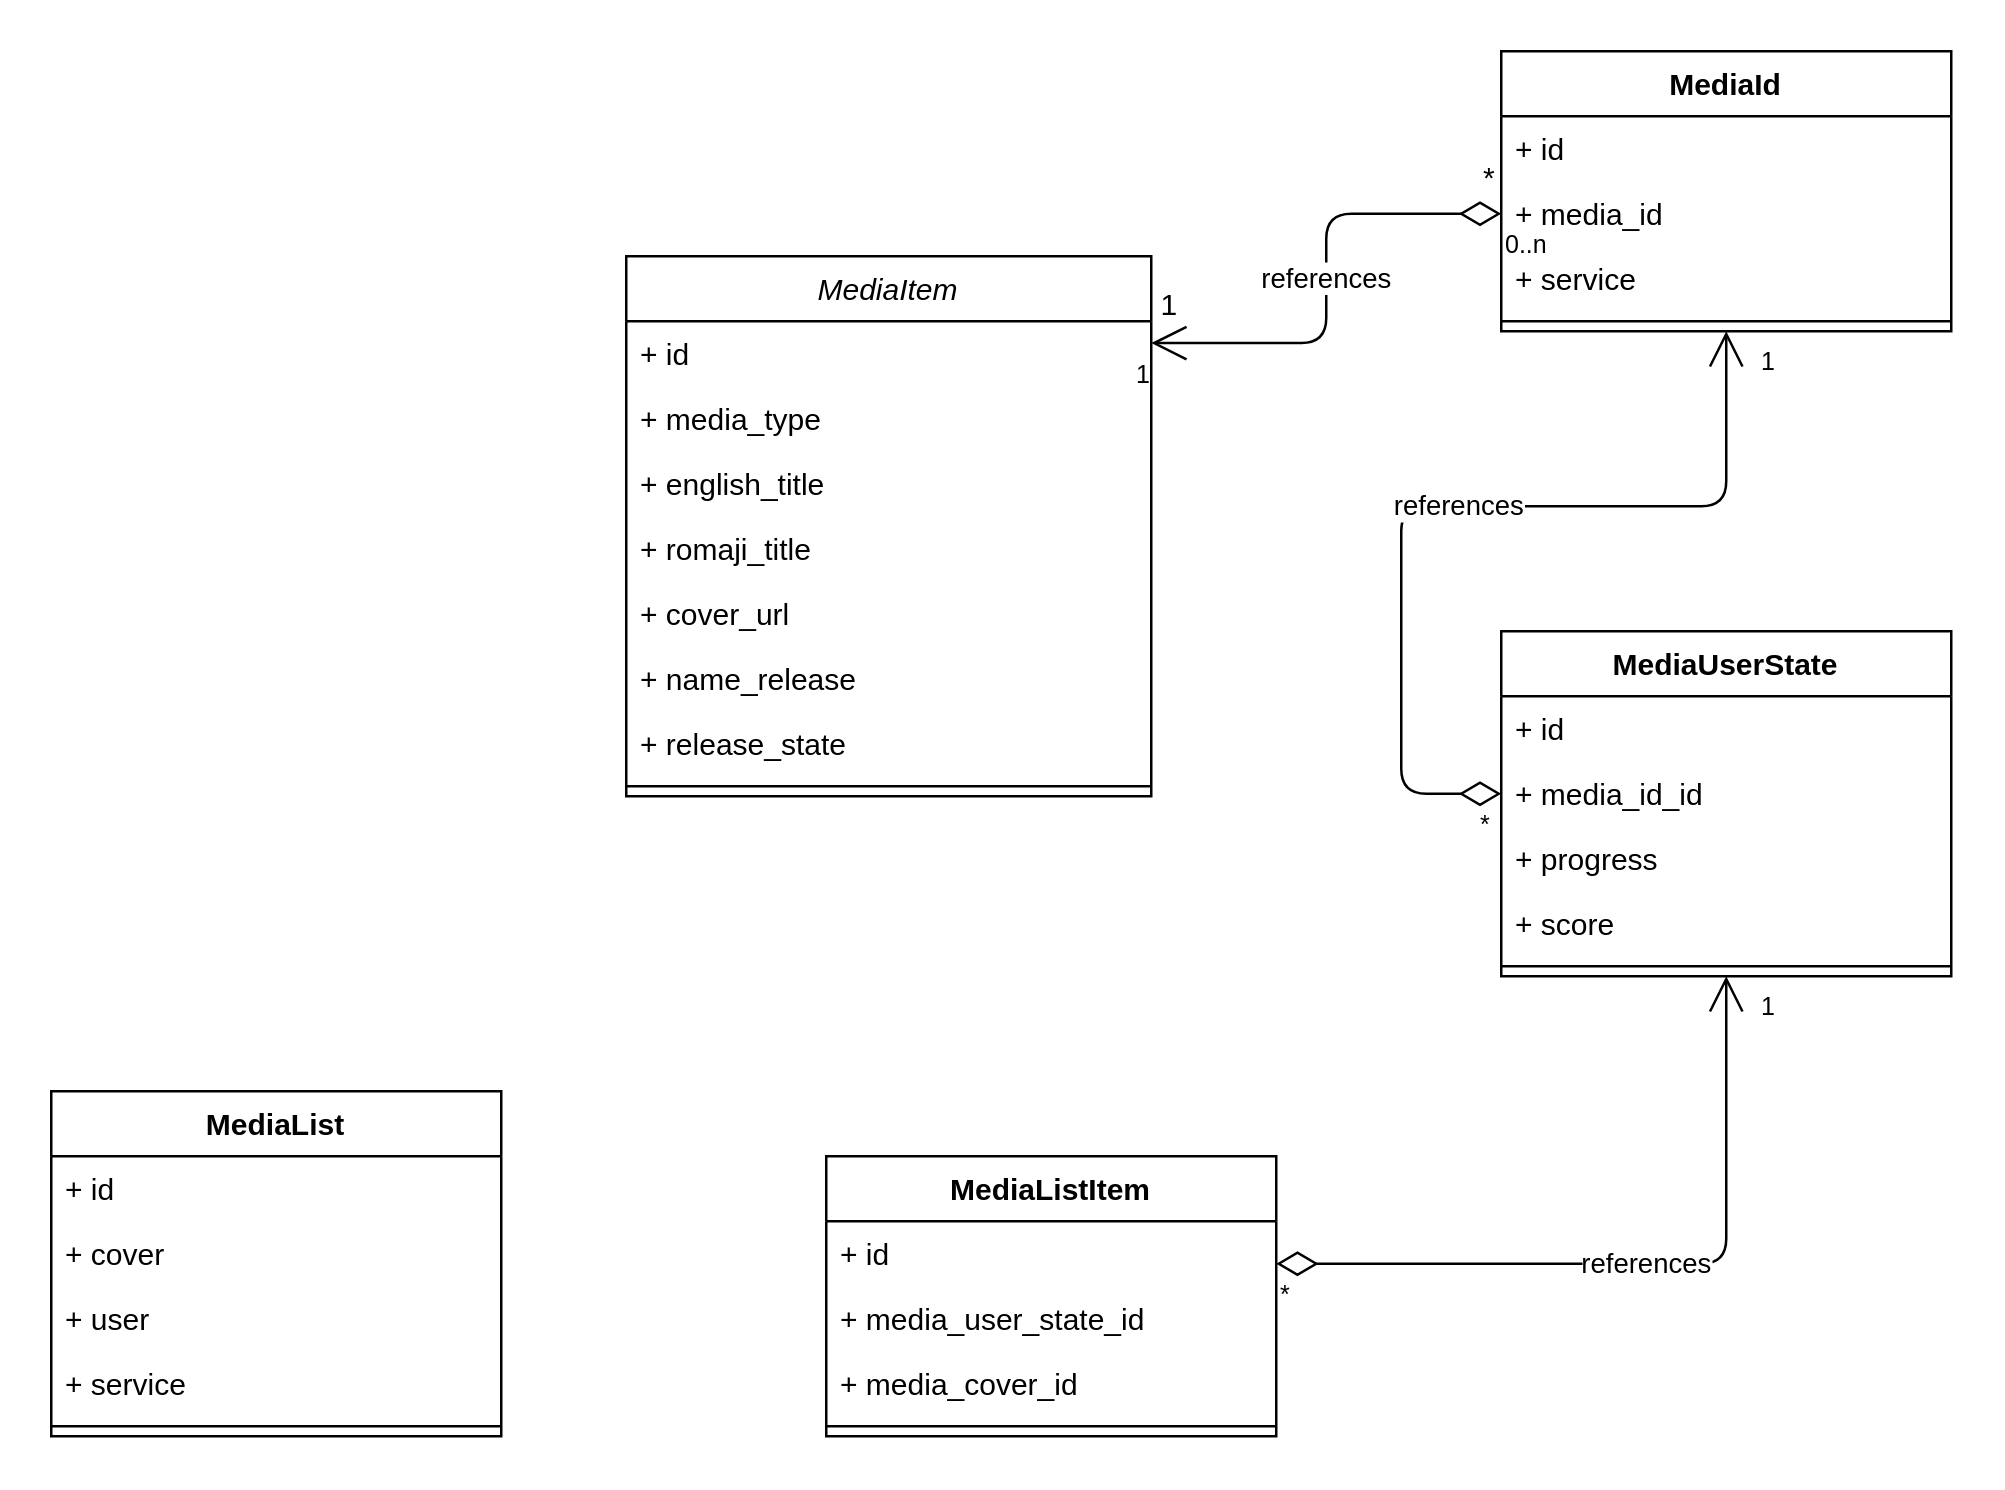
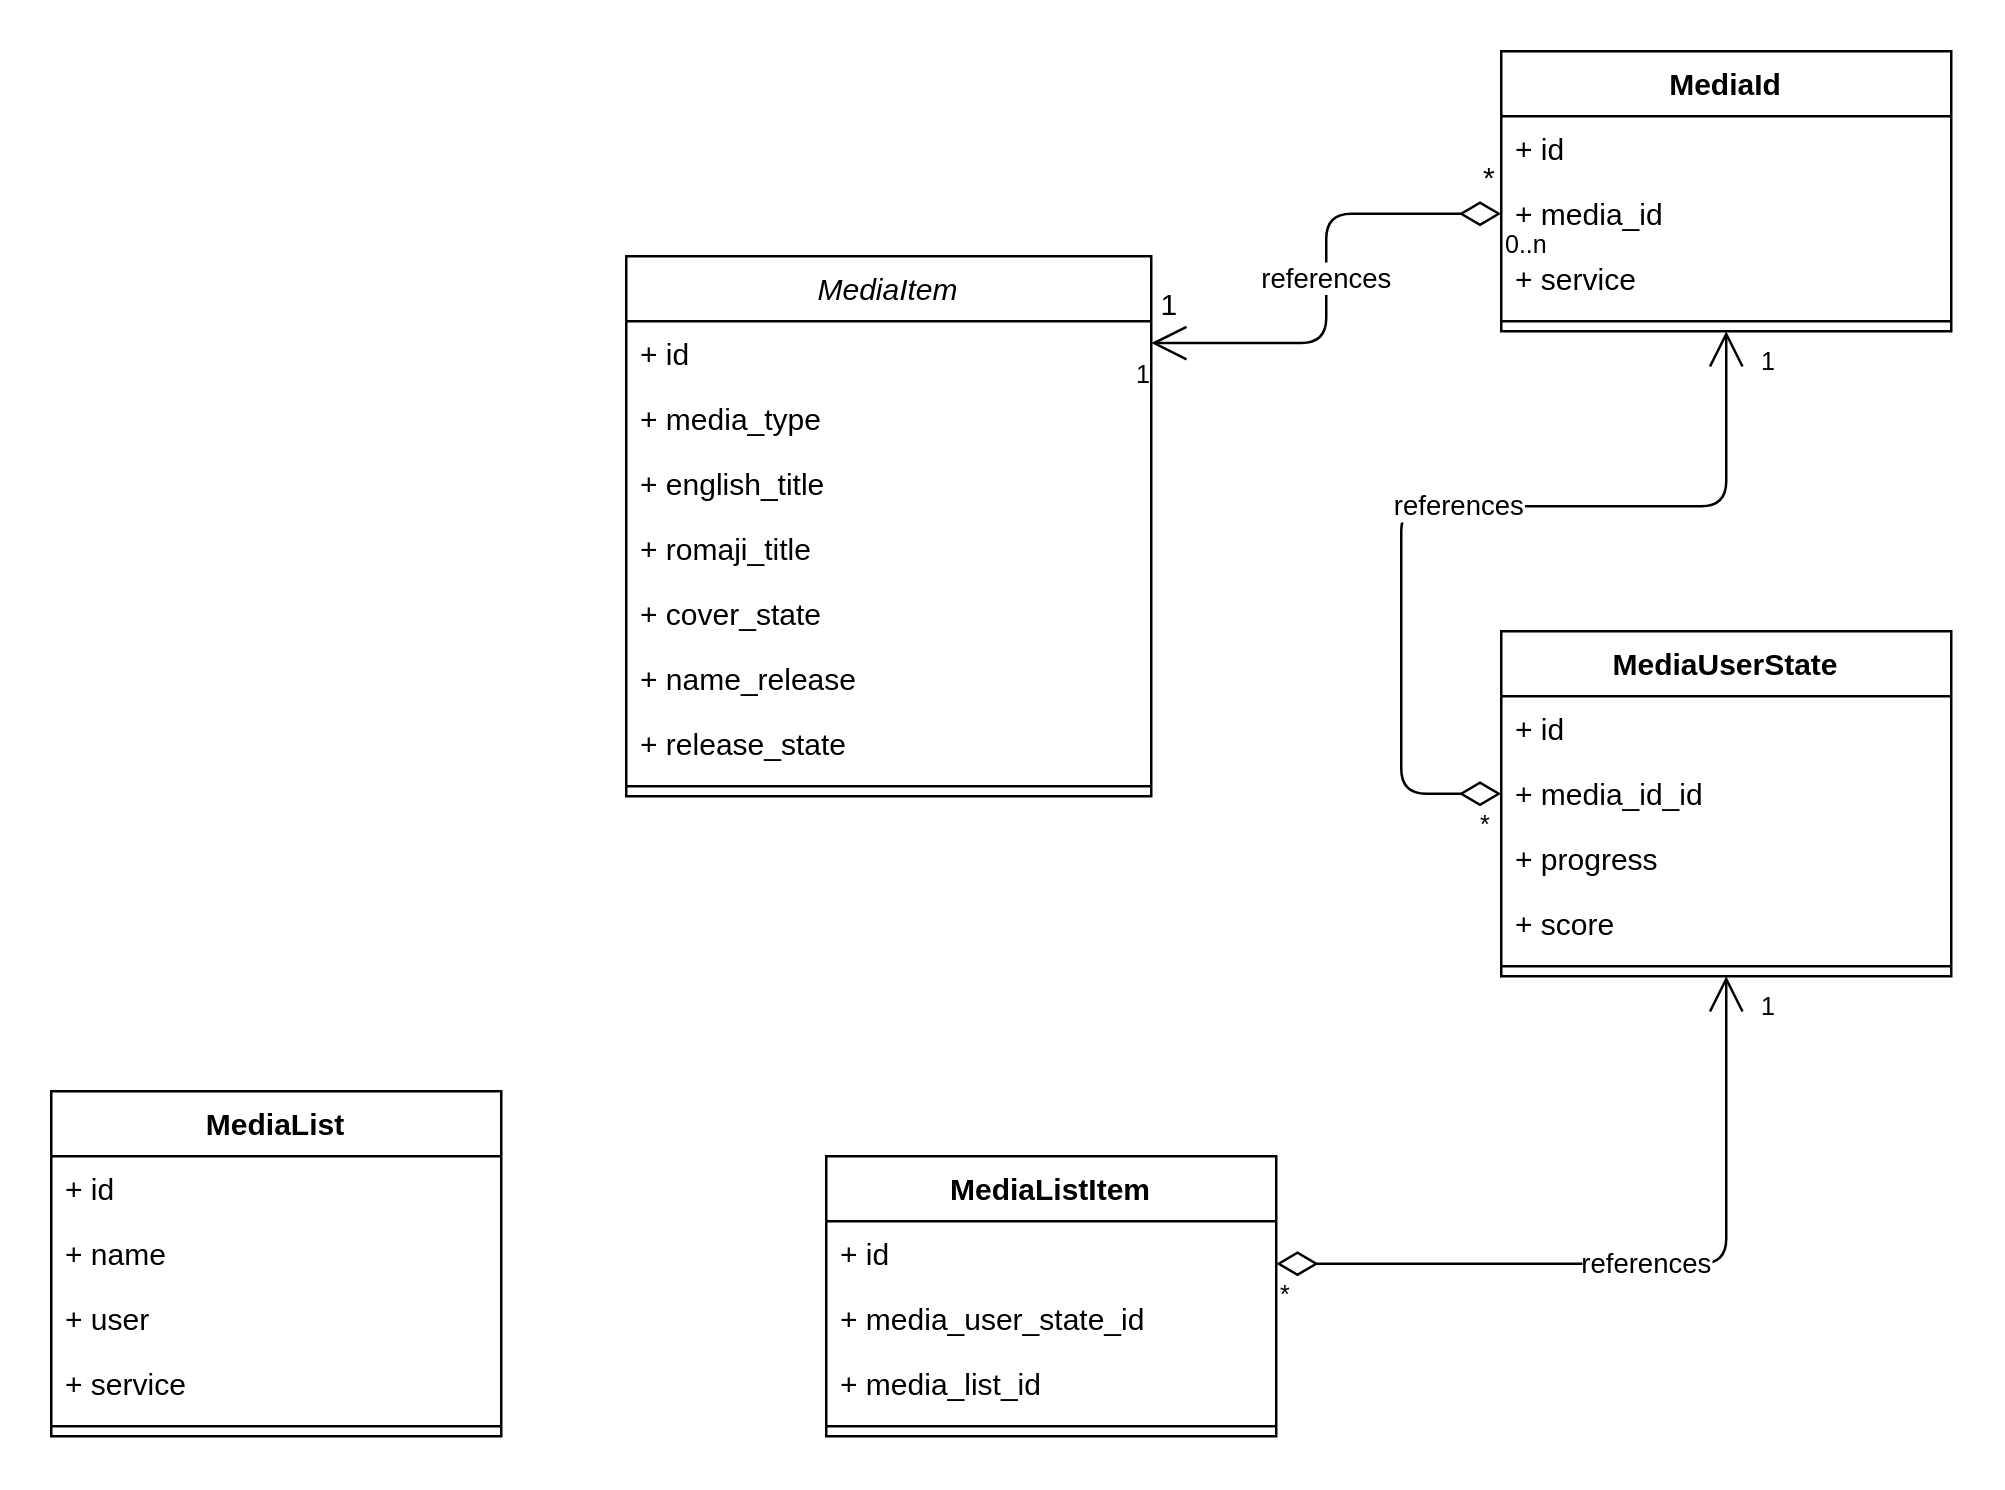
node "+ cover_url": label "+ cover_url" -> "+ cover_state"
node "+ cover": label "+ cover" -> "+ name"
node "+ media_cover_id": label "+ media_cover_id" -> "+ media_list_id"
